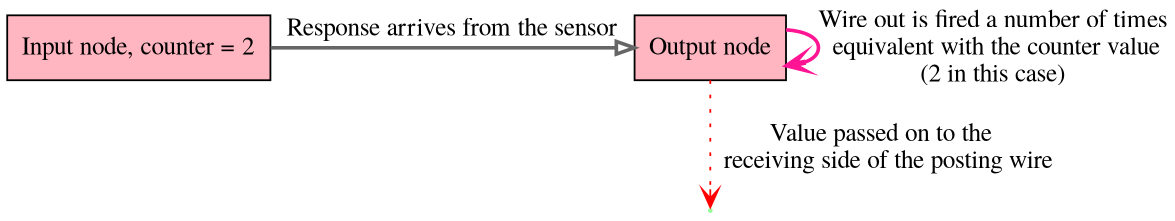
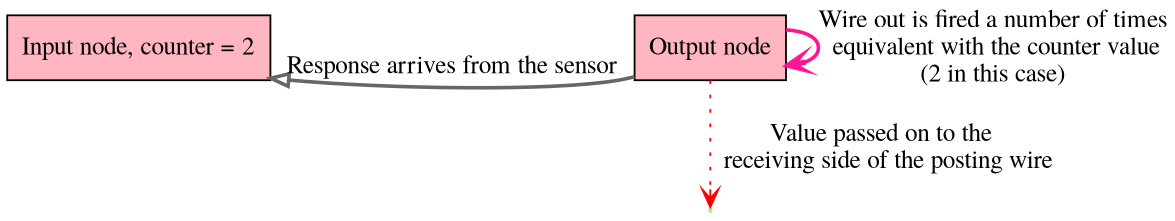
edge "Input node, counter = 2" -> "Output node": reversed
